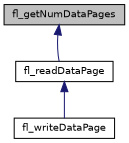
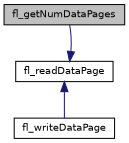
edge "fl_readDataPage" -> "fl_getNumDataPages": reversed
